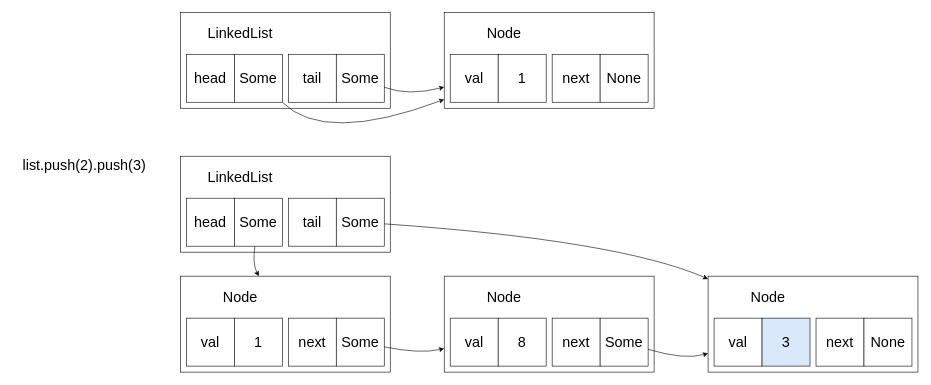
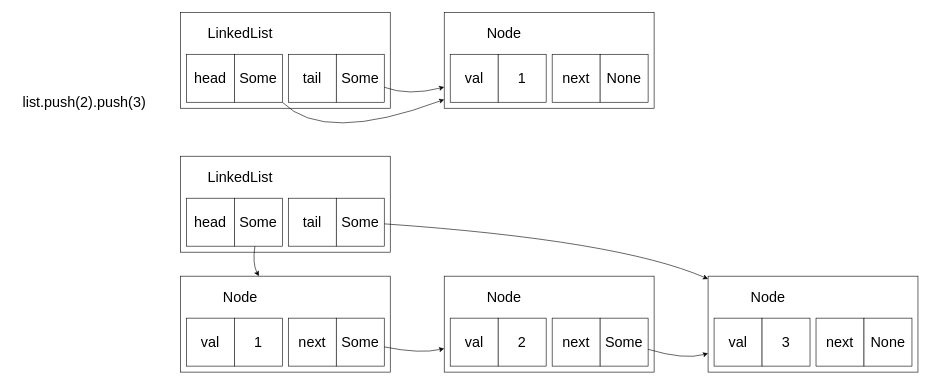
node "list.push(2).push(3)": moved (84, 165) -> (84, 102)
node "8": label "8" -> "2"
node "3": fillcolor #dae8fc -> #ffffff
